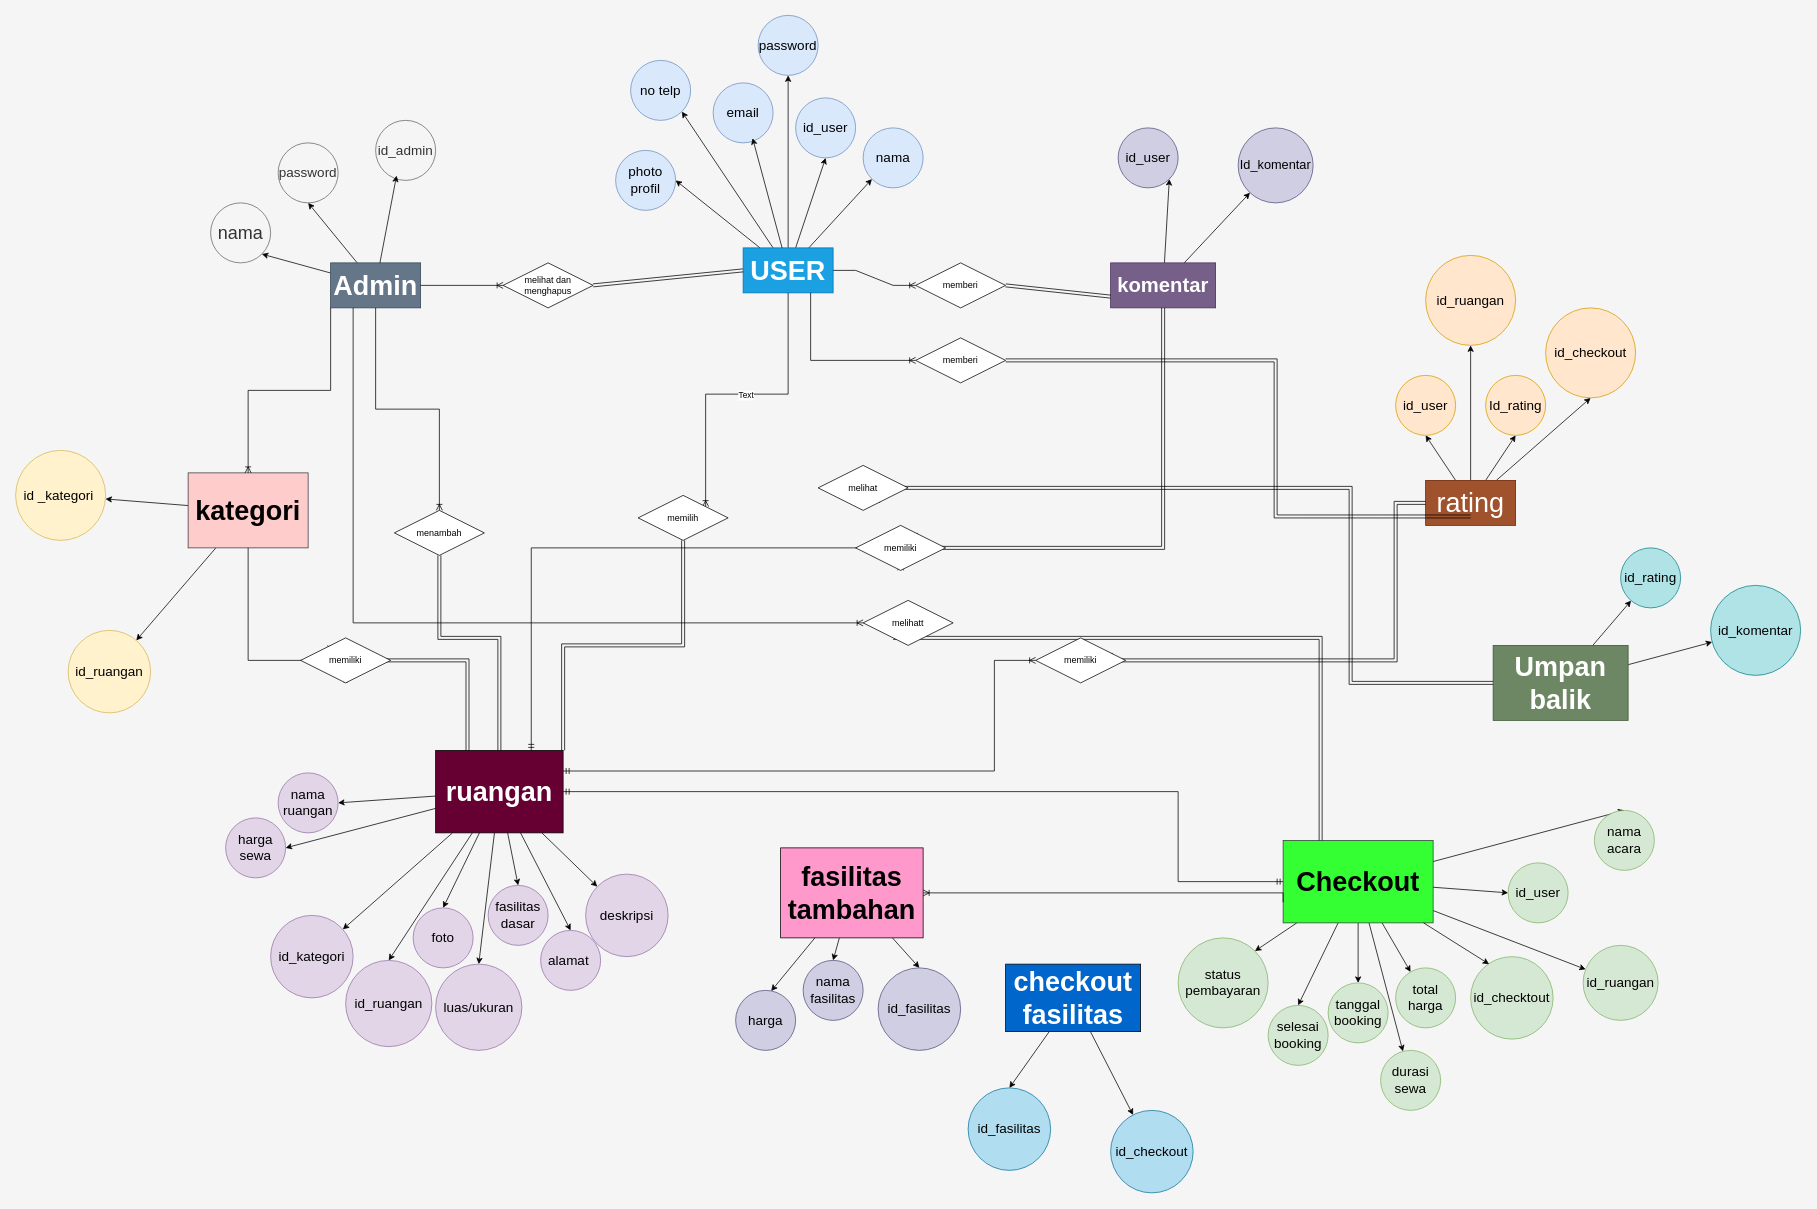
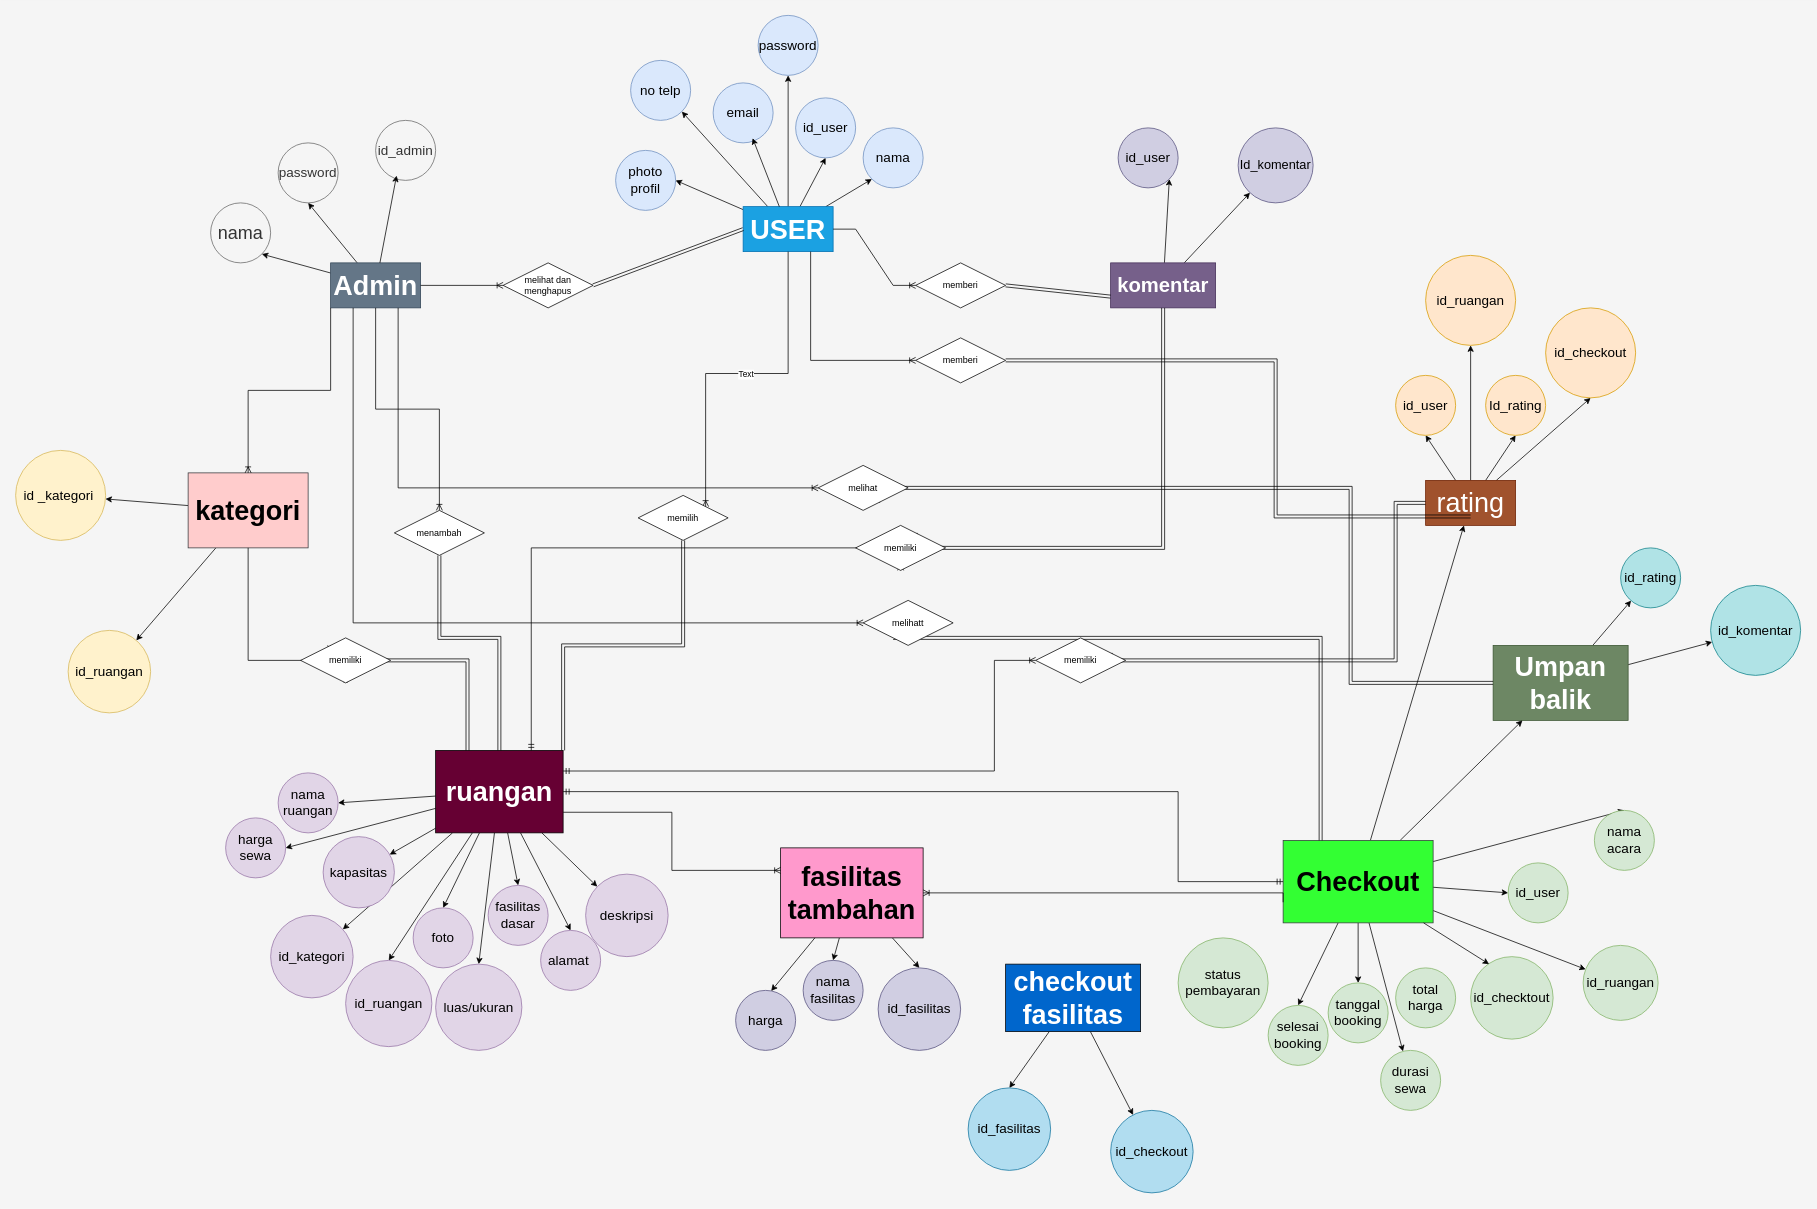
node "USER": moved (788, 270) -> (788, 229)
edge "Admin" -> "melihat": added
edge "ruangan" -> "kapasitas": added
edge "ruangan" -> "fasilitas tambahan": added
node "kapasitas": added
edge "Checkout" -> "status pembayaran": now "Checkout" -> "rating"
edge "Checkout" -> "total harga": now "Checkout" -> "Umpan balik"
